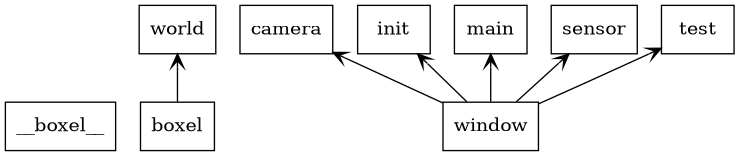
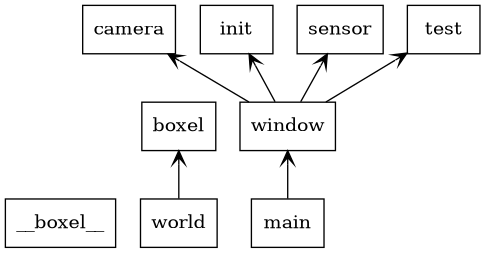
edge "boxel" -> "world": reversed
edge "window" -> "main": reversed
